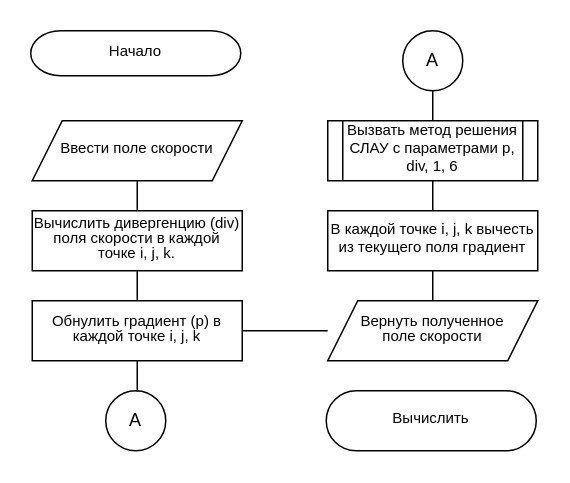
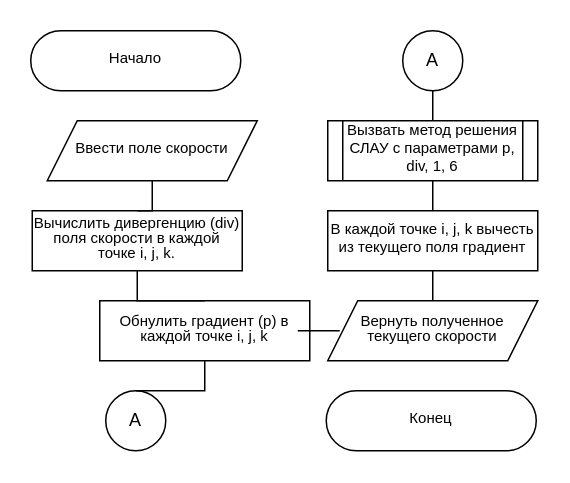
node "Начало": size 210x45 -> 210x60
node "Ввести поле скорости": moved (137, 151) -> (152, 151)
node "Вернуть полученное поле скорости": label "Вернуть полученное поле скорости" -> "Вернуть полученное текущего скорости"
node "Обнулить градиент (p) в каждой точке i, j, k": moved (137, 331) -> (205, 331)
node "Вычислить": label "Вычислить" -> "Конец"
